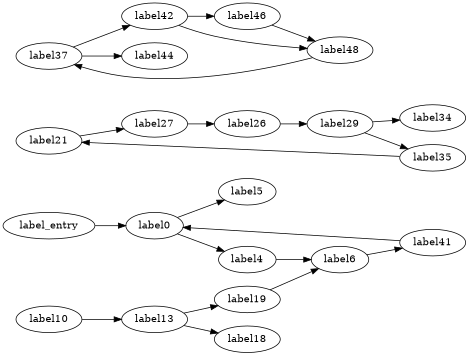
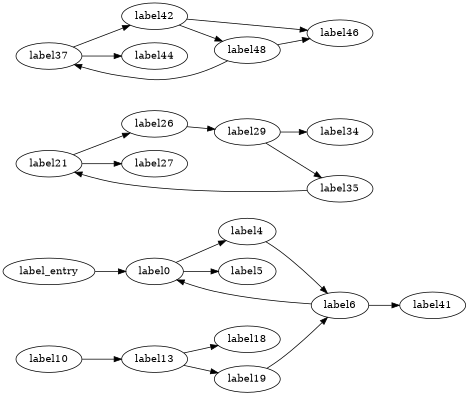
edge "label46" -> "label48": reversed
edge "label27" -> "label26": now "label21" -> "label26"
edge "label41" -> "label0": now "label6" -> "label0"
